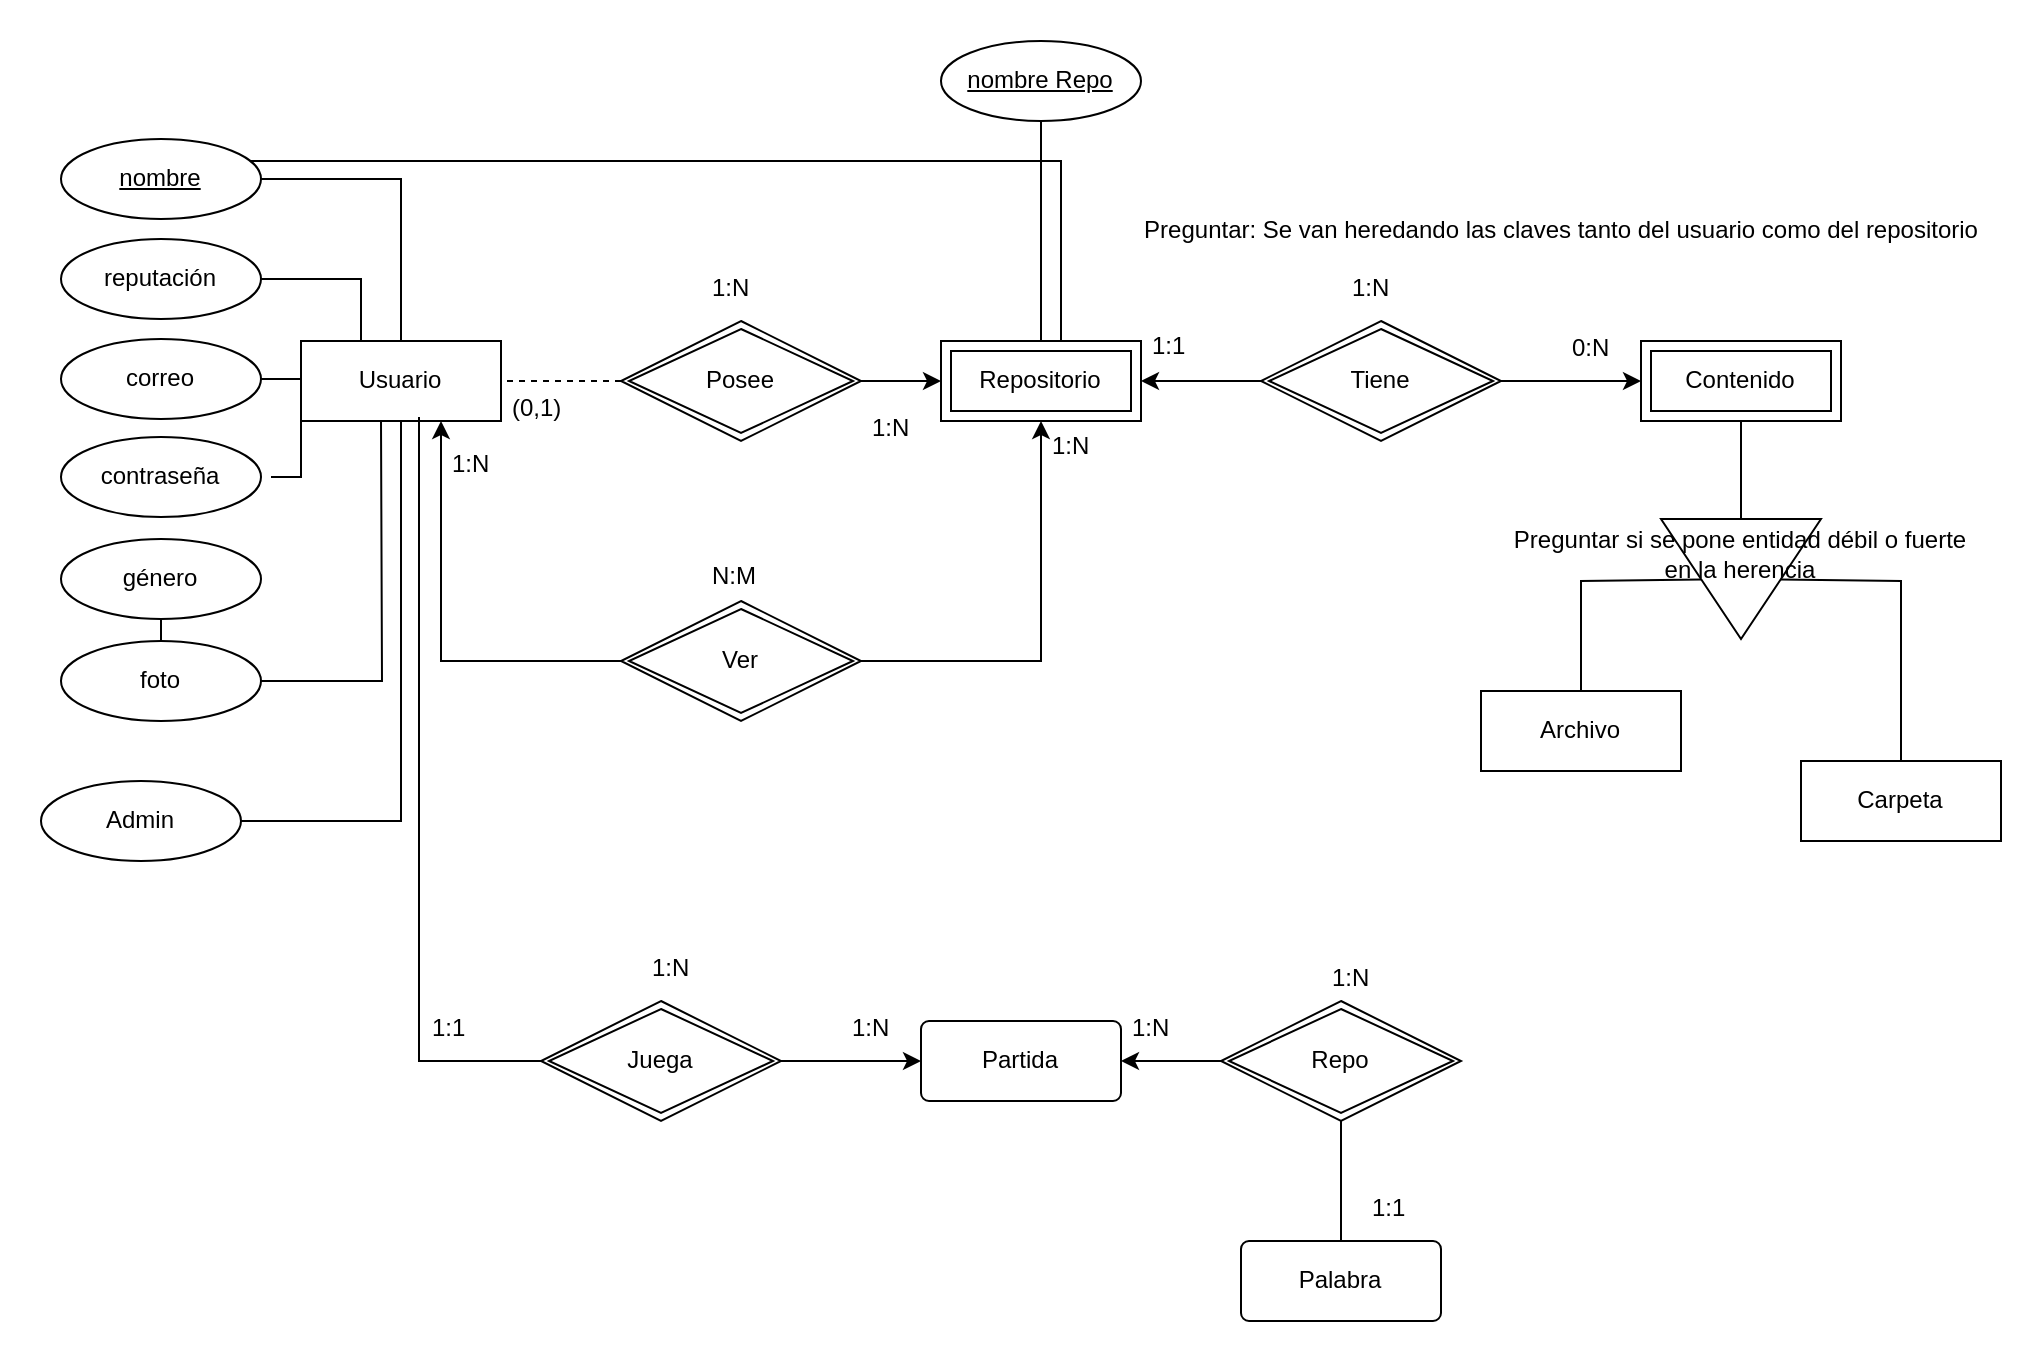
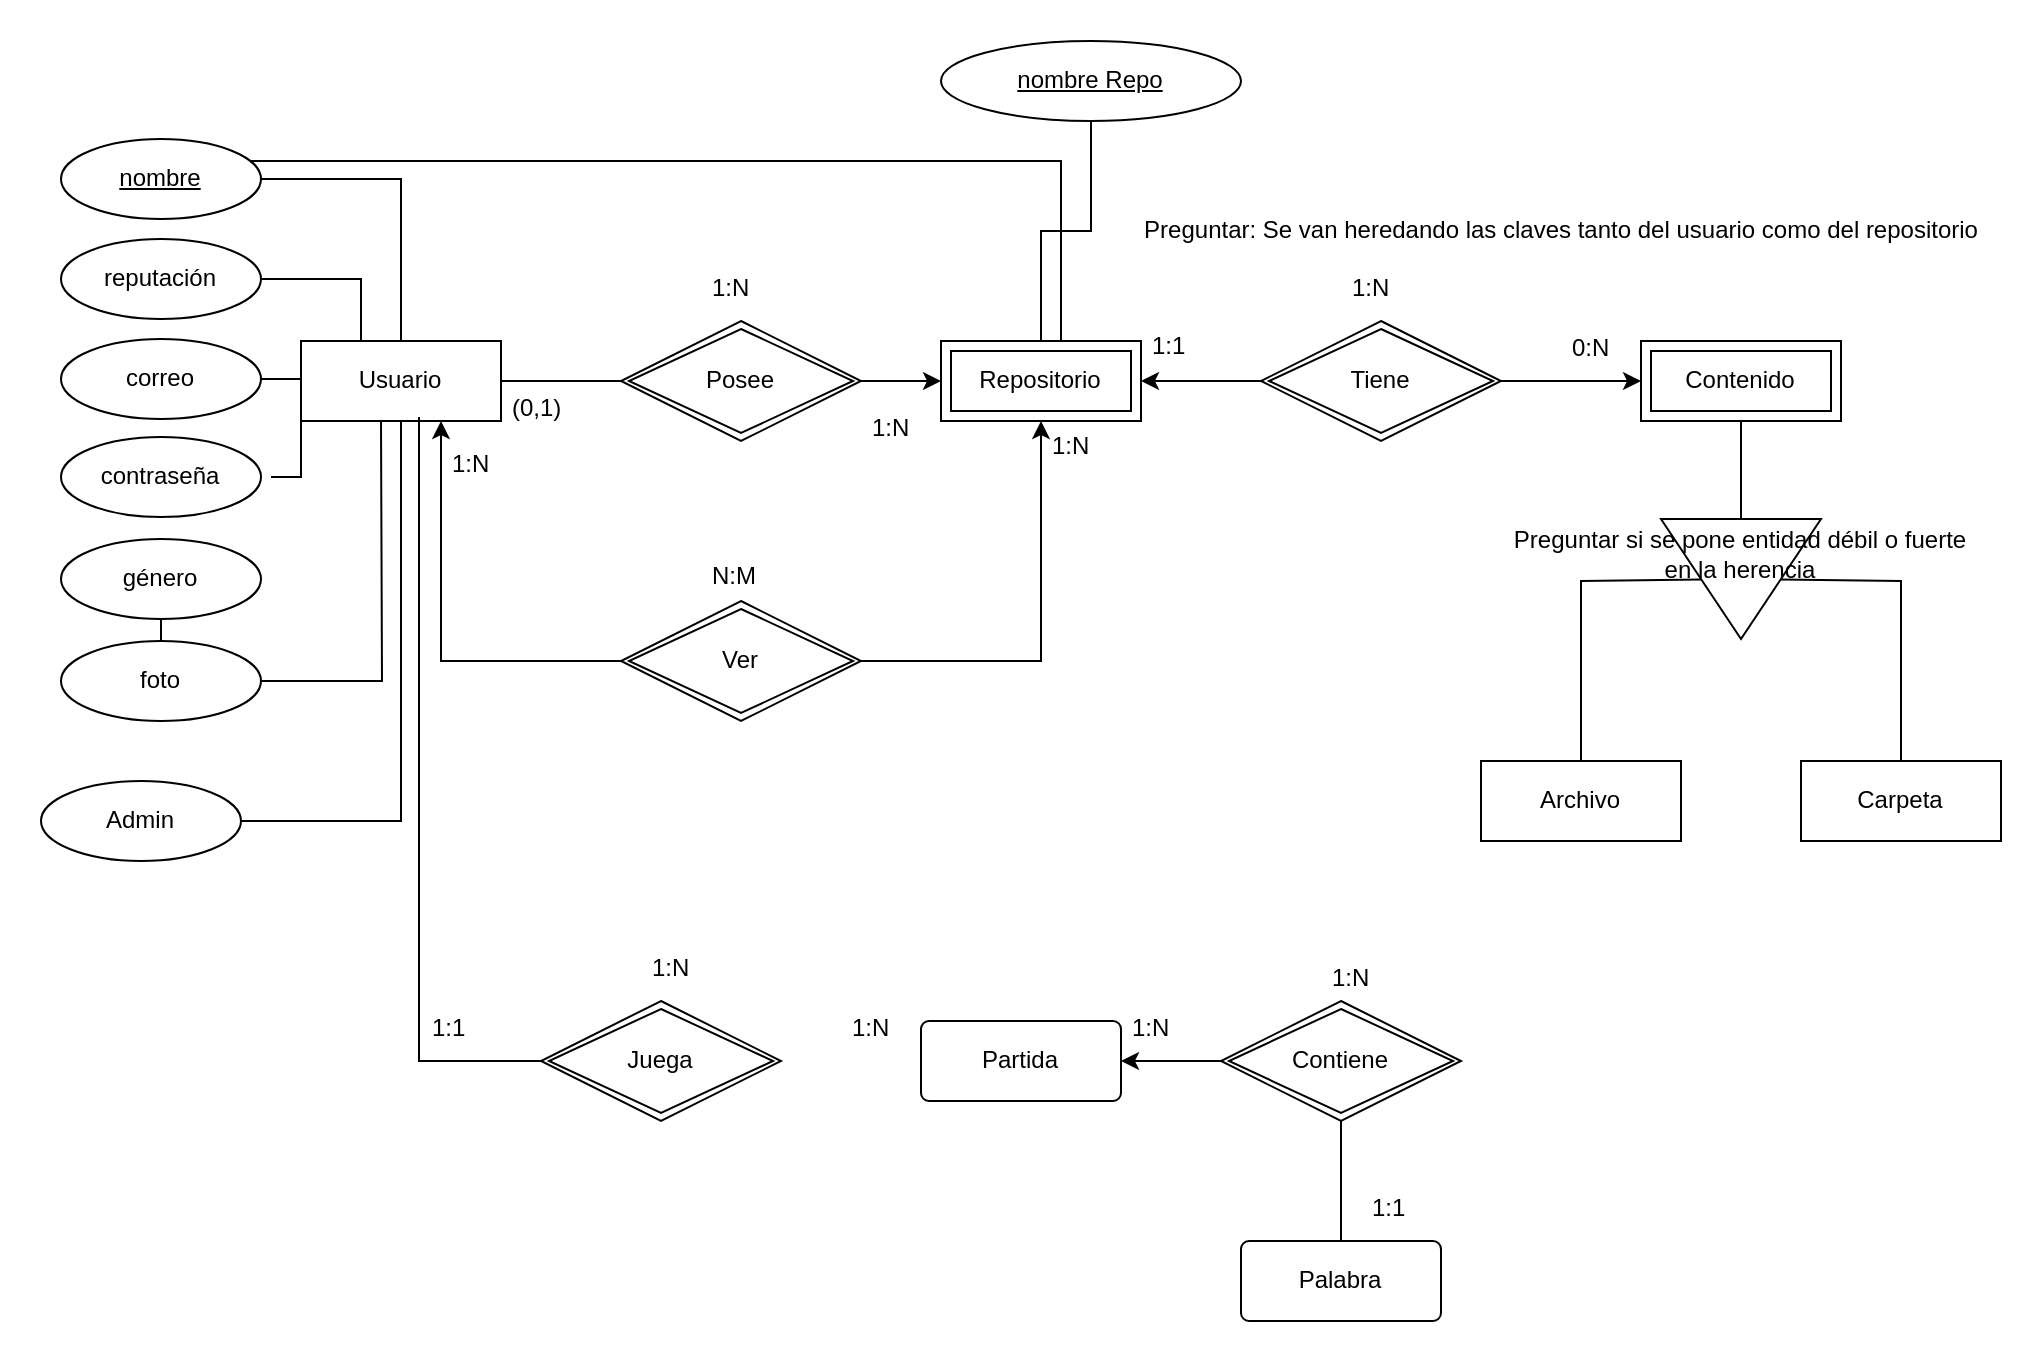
node "nombre Repo": size 200x80 -> 300x80
edge "Usuario" -- "Posee": style dashed -> solid
node "Archivo": moved (1581, 731) -> (1581, 801)
edge "Juega" -> "Partida": removed
node "Repo": label "Repo" -> "Contiene"
